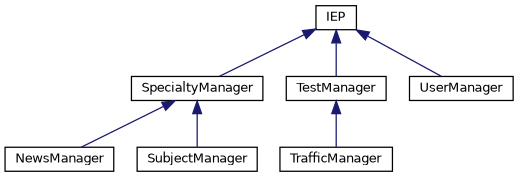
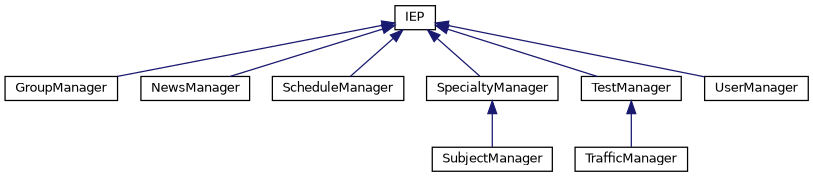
node "GroupManager": added
node "ScheduleManager": added
edge "NewsManager" -> "SpecialtyManager": now "NewsManager" -> "IEP"
